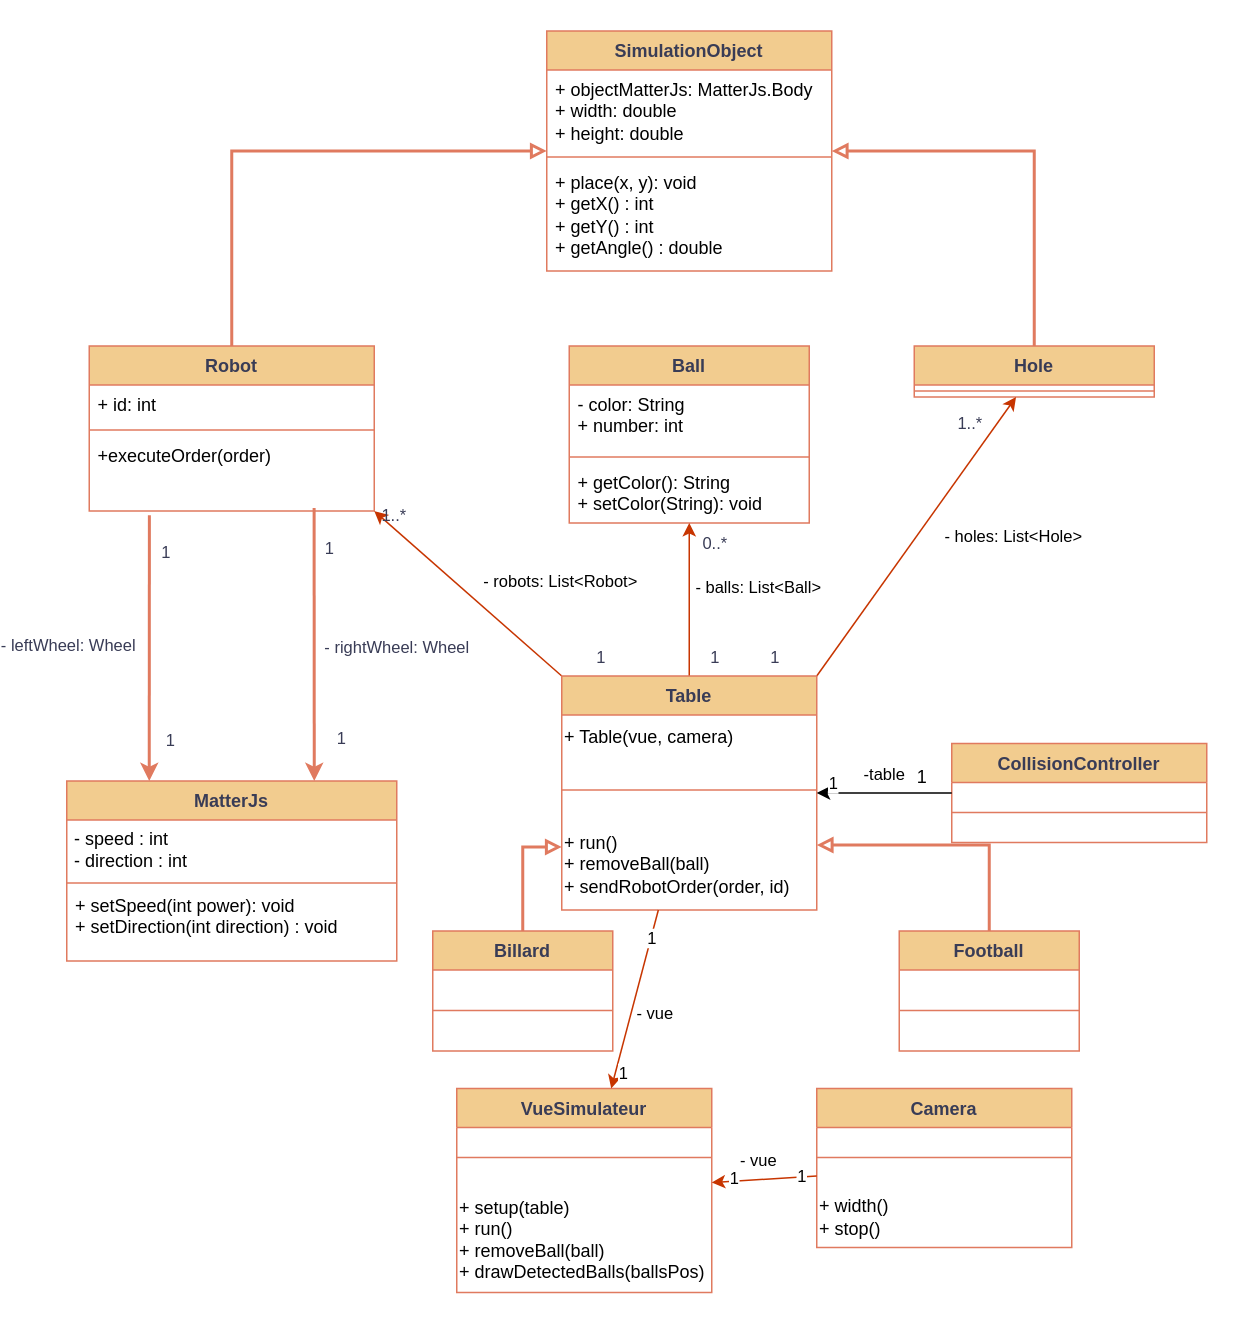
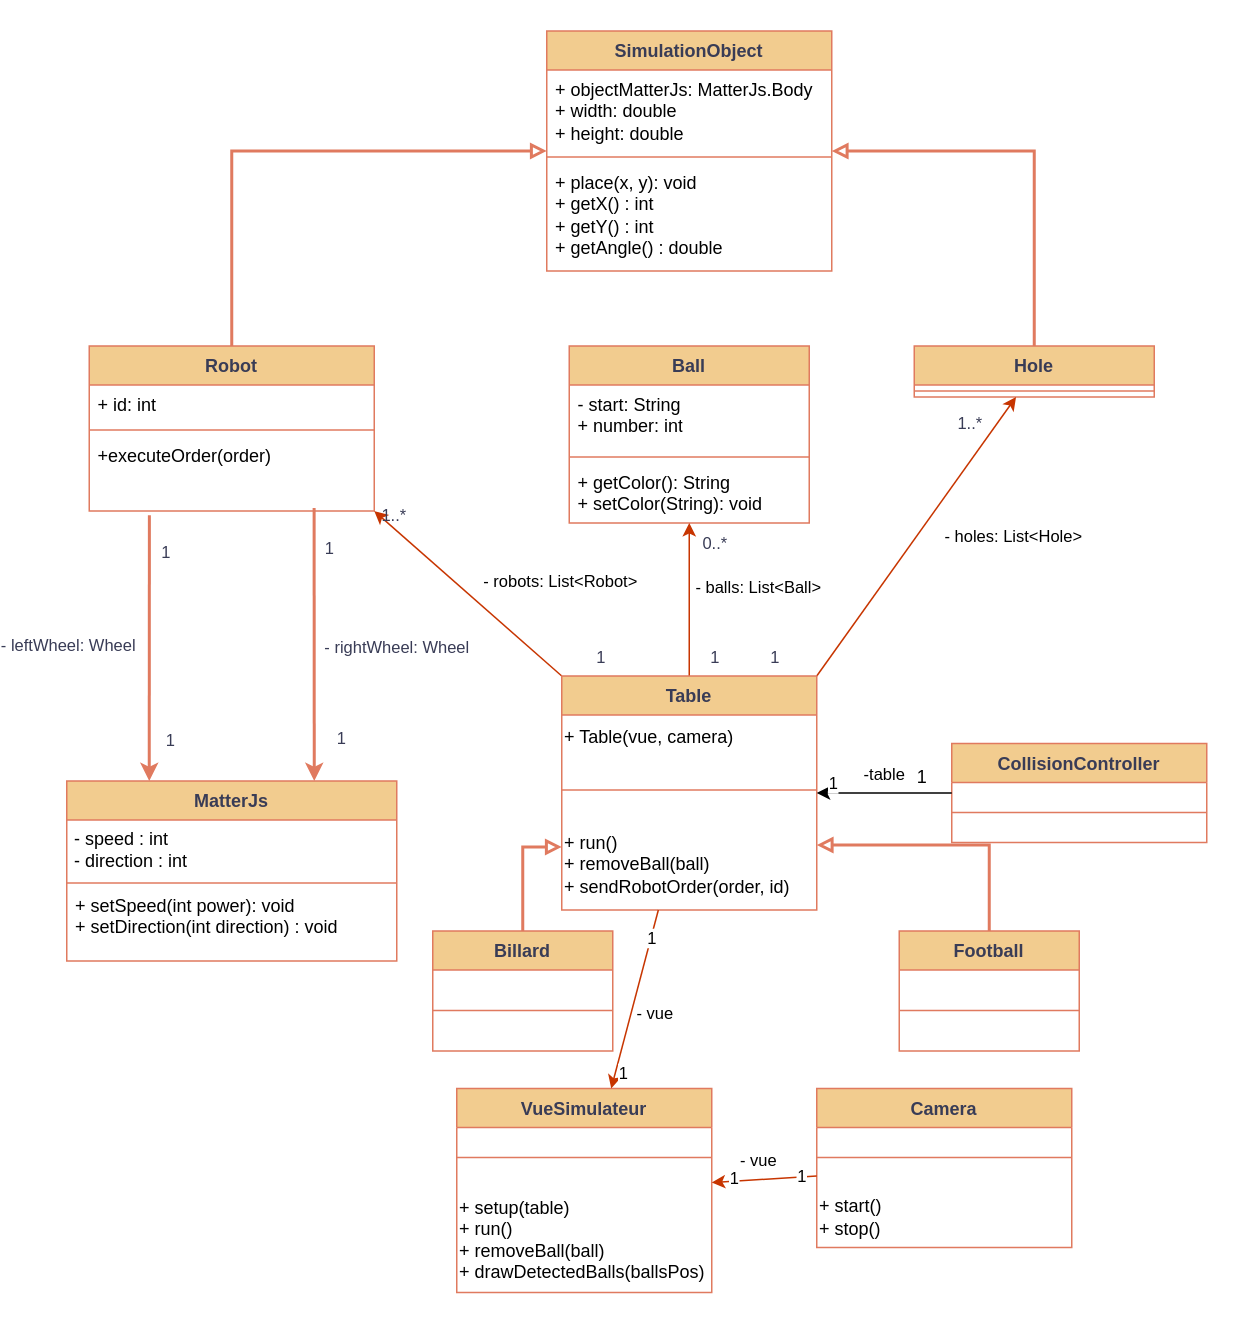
node "- color: String + number: int": label "- color: String + number: int" -> "- start: String + number: int"
node "+ width() + stop()": label "+ width() + stop()" -> "+ start() + stop()"
